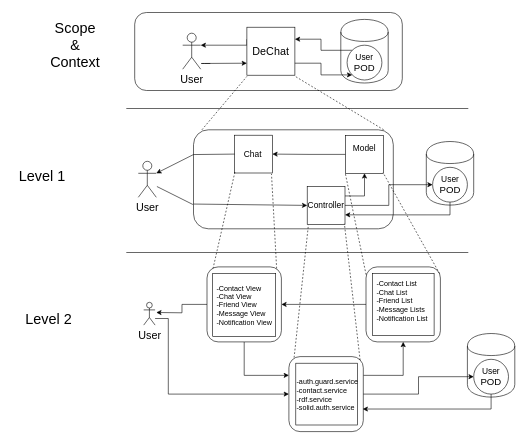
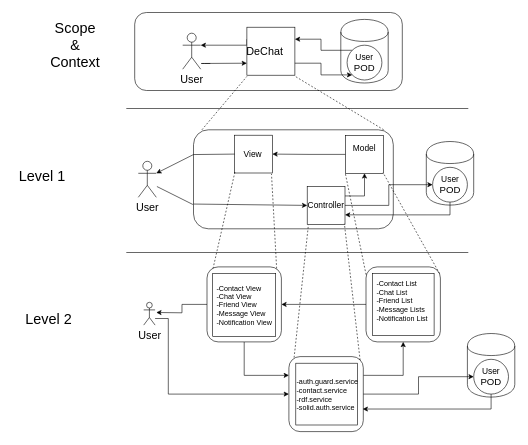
node "DeChat": moved (271, 51) -> (265, 51)
node "Chat": label "Chat" -> "View"
